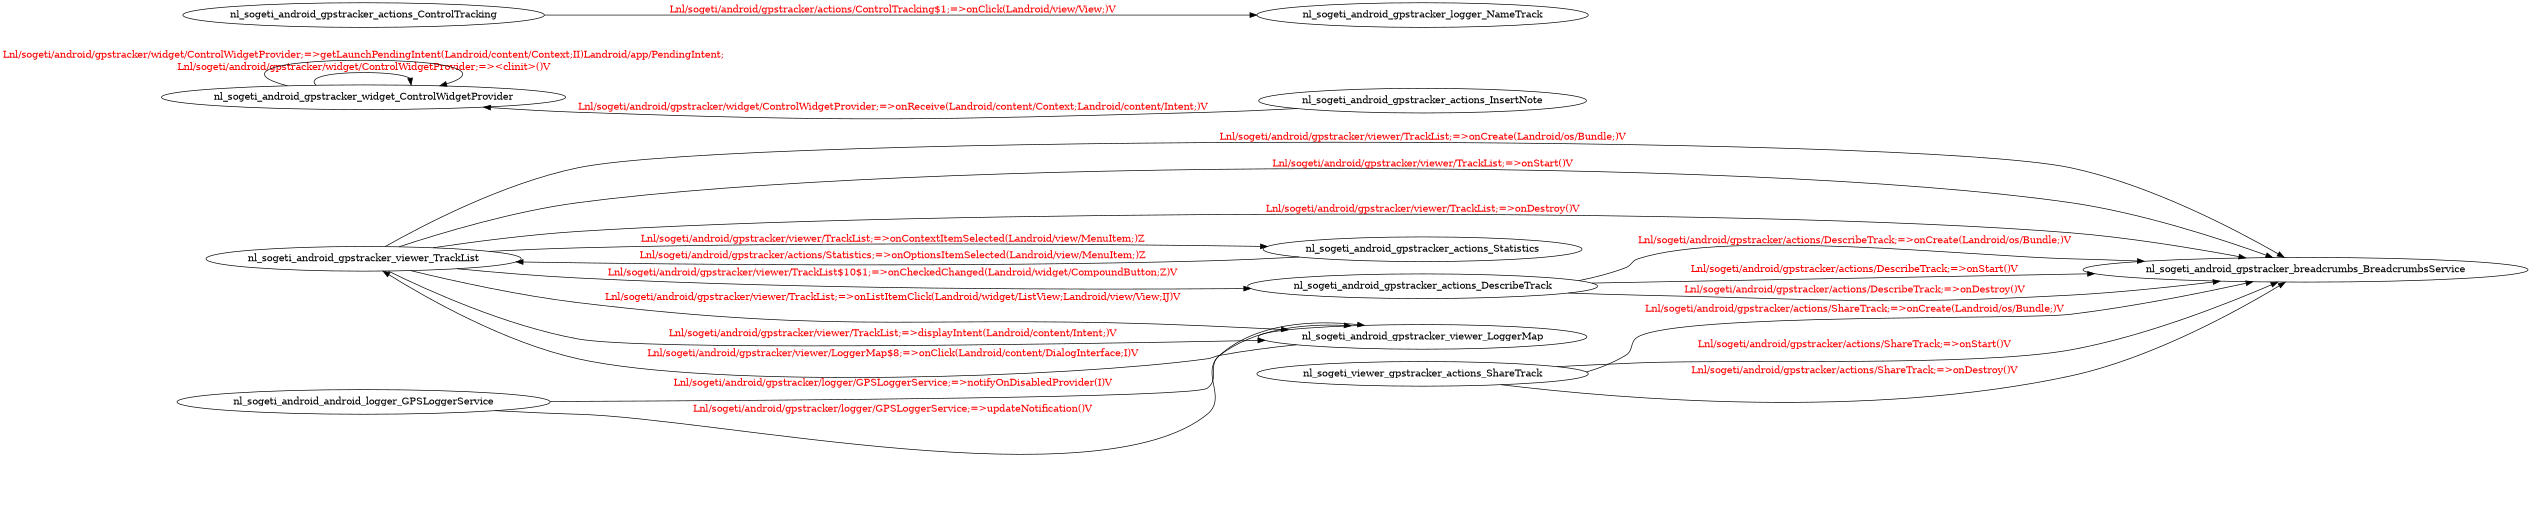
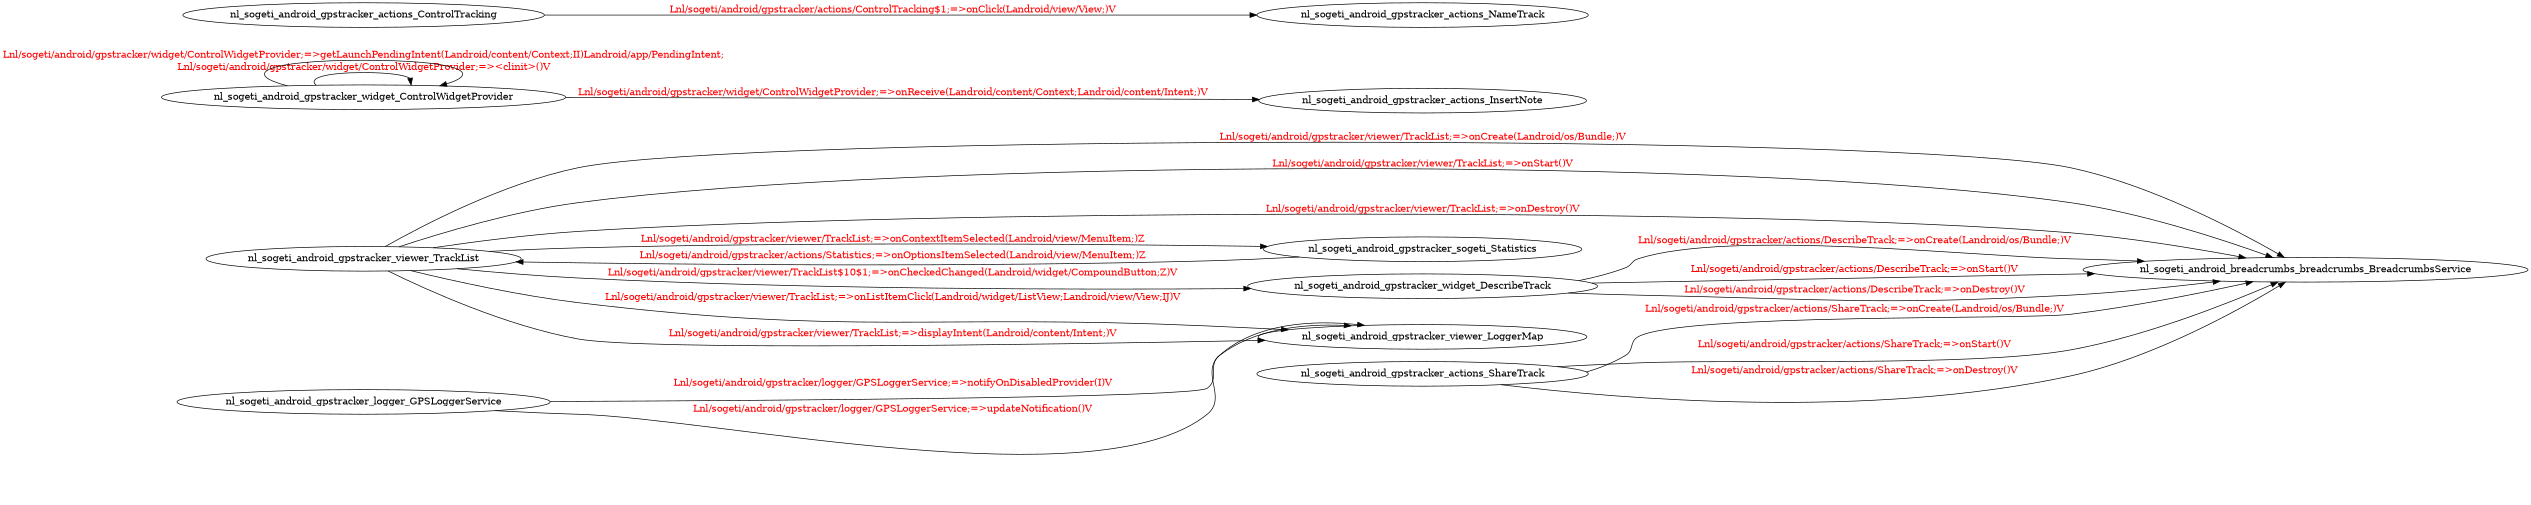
node "nl_sogeti_android_gpstracker_logger_NameTrack": label "nl_sogeti_android_gpstracker_logger_NameTrack" -> "nl_sogeti_android_gpstracker_actions_NameTrack"
edge "nl_sogeti_android_gpstracker_actions_InsertNote" -> "nl_sogeti_android_gpstracker_widget_ControlWidgetProvider": reversed
node "nl_sogeti_android_gpstracker_actions_Statistics": label "nl_sogeti_android_gpstracker_actions_Statistics" -> "nl_sogeti_android_gpstracker_sogeti_Statistics"
node "nl_sogeti_android_gpstracker_breadcrumbs_BreadcrumbsService": label "nl_sogeti_android_gpstracker_breadcrumbs_BreadcrumbsService" -> "nl_sogeti_android_breadcrumbs_breadcrumbs_BreadcrumbsService"
node "nl_sogeti_android_gpstracker_actions_DescribeTrack": label "nl_sogeti_android_gpstracker_actions_DescribeTrack" -> "nl_sogeti_android_gpstracker_widget_DescribeTrack"
node "nl_sogeti_viewer_gpstracker_actions_ShareTrack": label "nl_sogeti_viewer_gpstracker_actions_ShareTrack" -> "nl_sogeti_android_gpstracker_actions_ShareTrack"
edge "nl_sogeti_android_gpstracker_viewer_LoggerMap" -> "nl_sogeti_android_gpstracker_viewer_TrackList": removed, label "Lnl/sogeti/android/gpstracker/viewer/LoggerMap$8;=>onClick(Landroid/content/DialogInterface;I)V"
node "nl_sogeti_android_android_logger_GPSLoggerService": label "nl_sogeti_android_android_logger_GPSLoggerService" -> "nl_sogeti_android_gpstracker_logger_GPSLoggerService"
